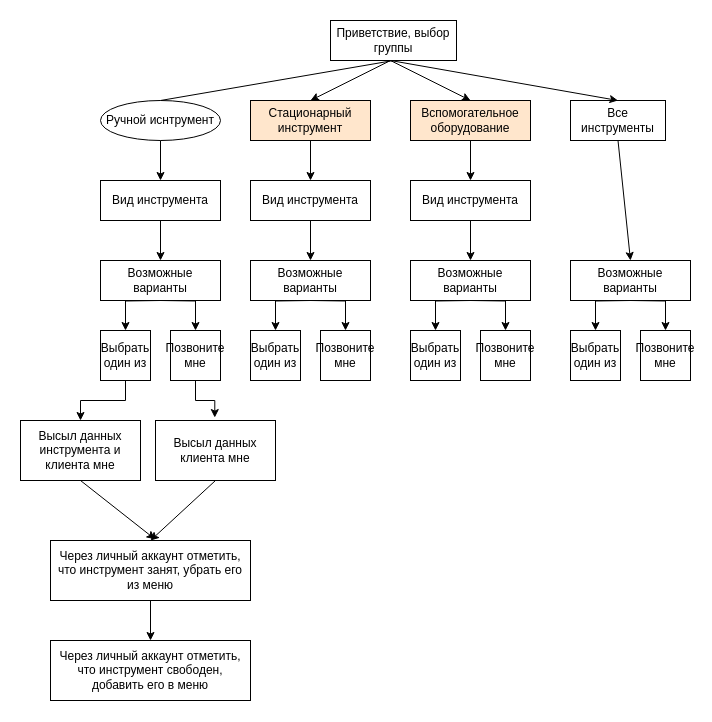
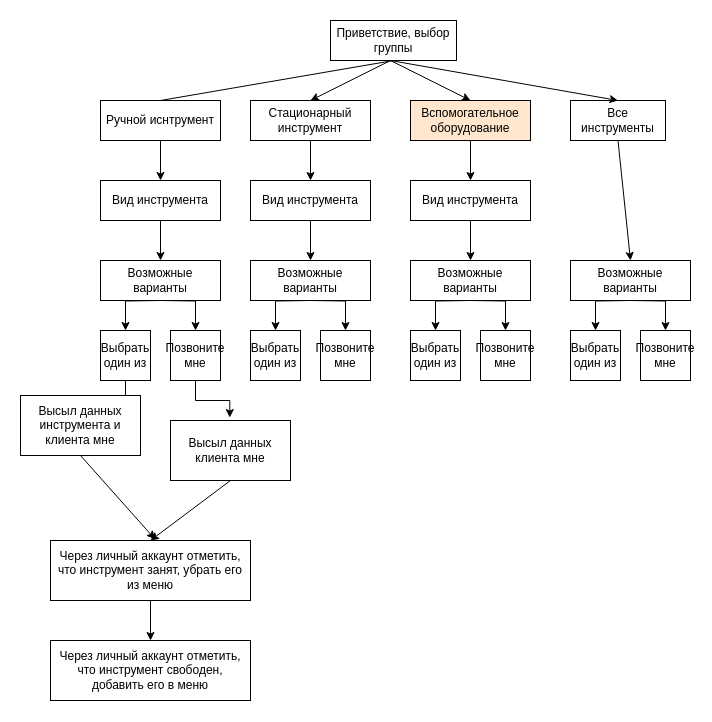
node "Ручной иснтрумент": shape ellipse -> rectangle
node "Стационарный инструмент": fillcolor #ffe6cc -> #ffffff
node "Высыл данных инструмента и клиента мне": moved (81, 451) -> (81, 426)
node "Высыл данных клиента мне": moved (216, 451) -> (231, 451)
